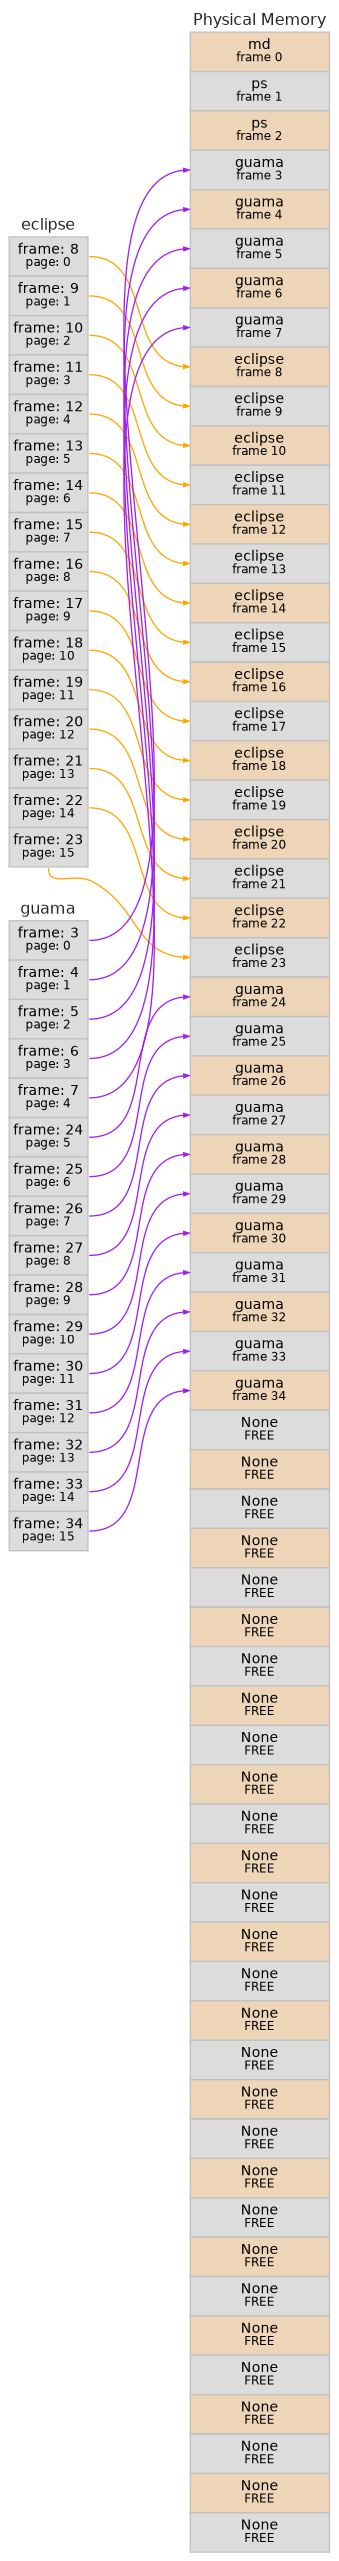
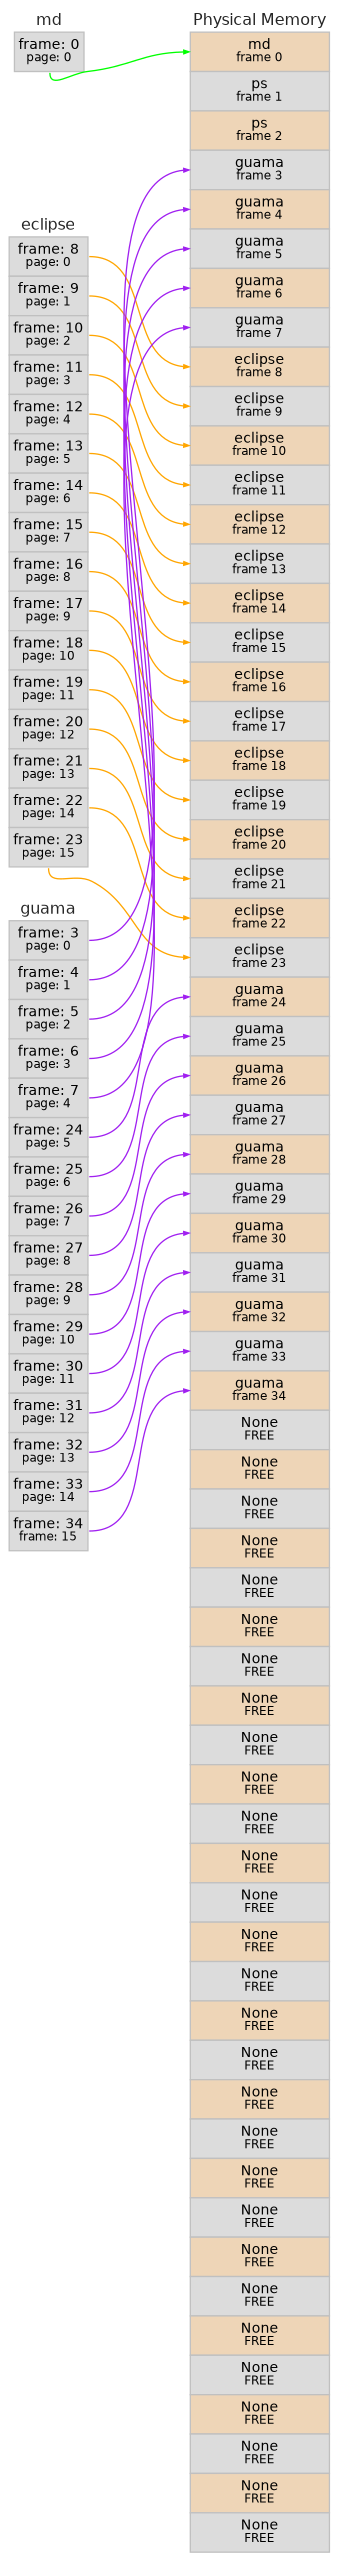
node "md": added
node "guama": text "page: 15" -> "frame: 15"
